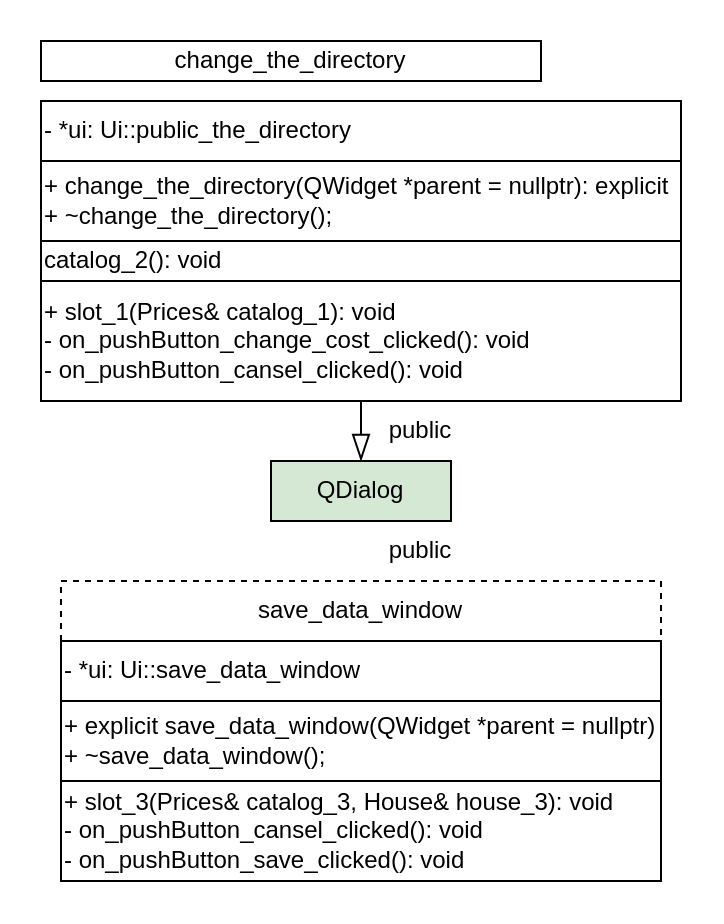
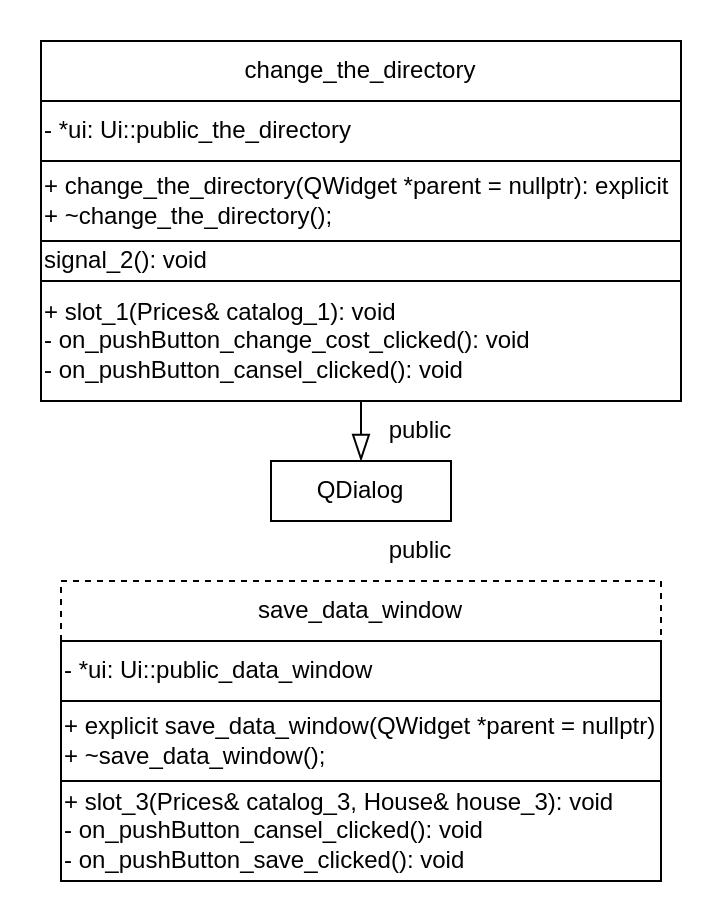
node "change_the_directory": size 500x40 -> 640x60
node "catalog_2(): void": label "catalog_2(): void" -> "signal_2(): void"
node "QDialog": fillcolor #d5e8d4 -> #ffffff
node "- *ui: Ui::save_data_window": label "- *ui: Ui::save_data_window" -> "- *ui: Ui::public_data_window"
